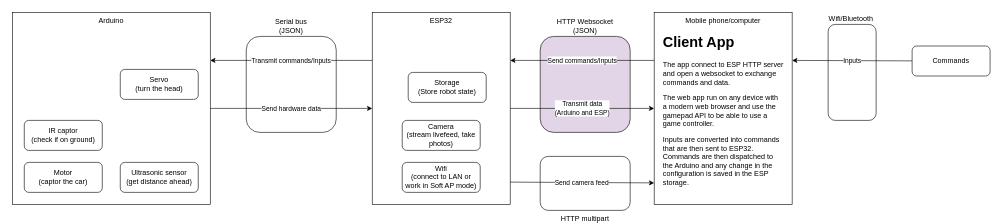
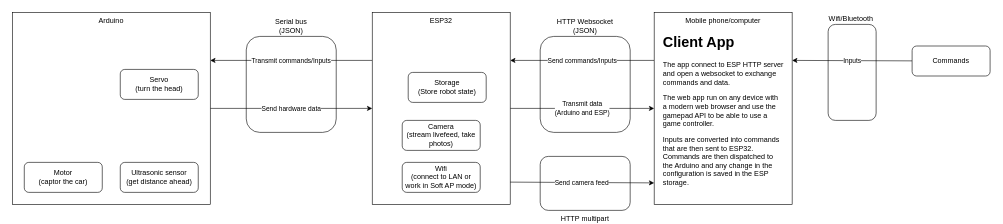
node "HTTP Websocket (JSON)": fillcolor #e1d5e7 -> #ffffff
node "IR captor (check if on ground)": removed
